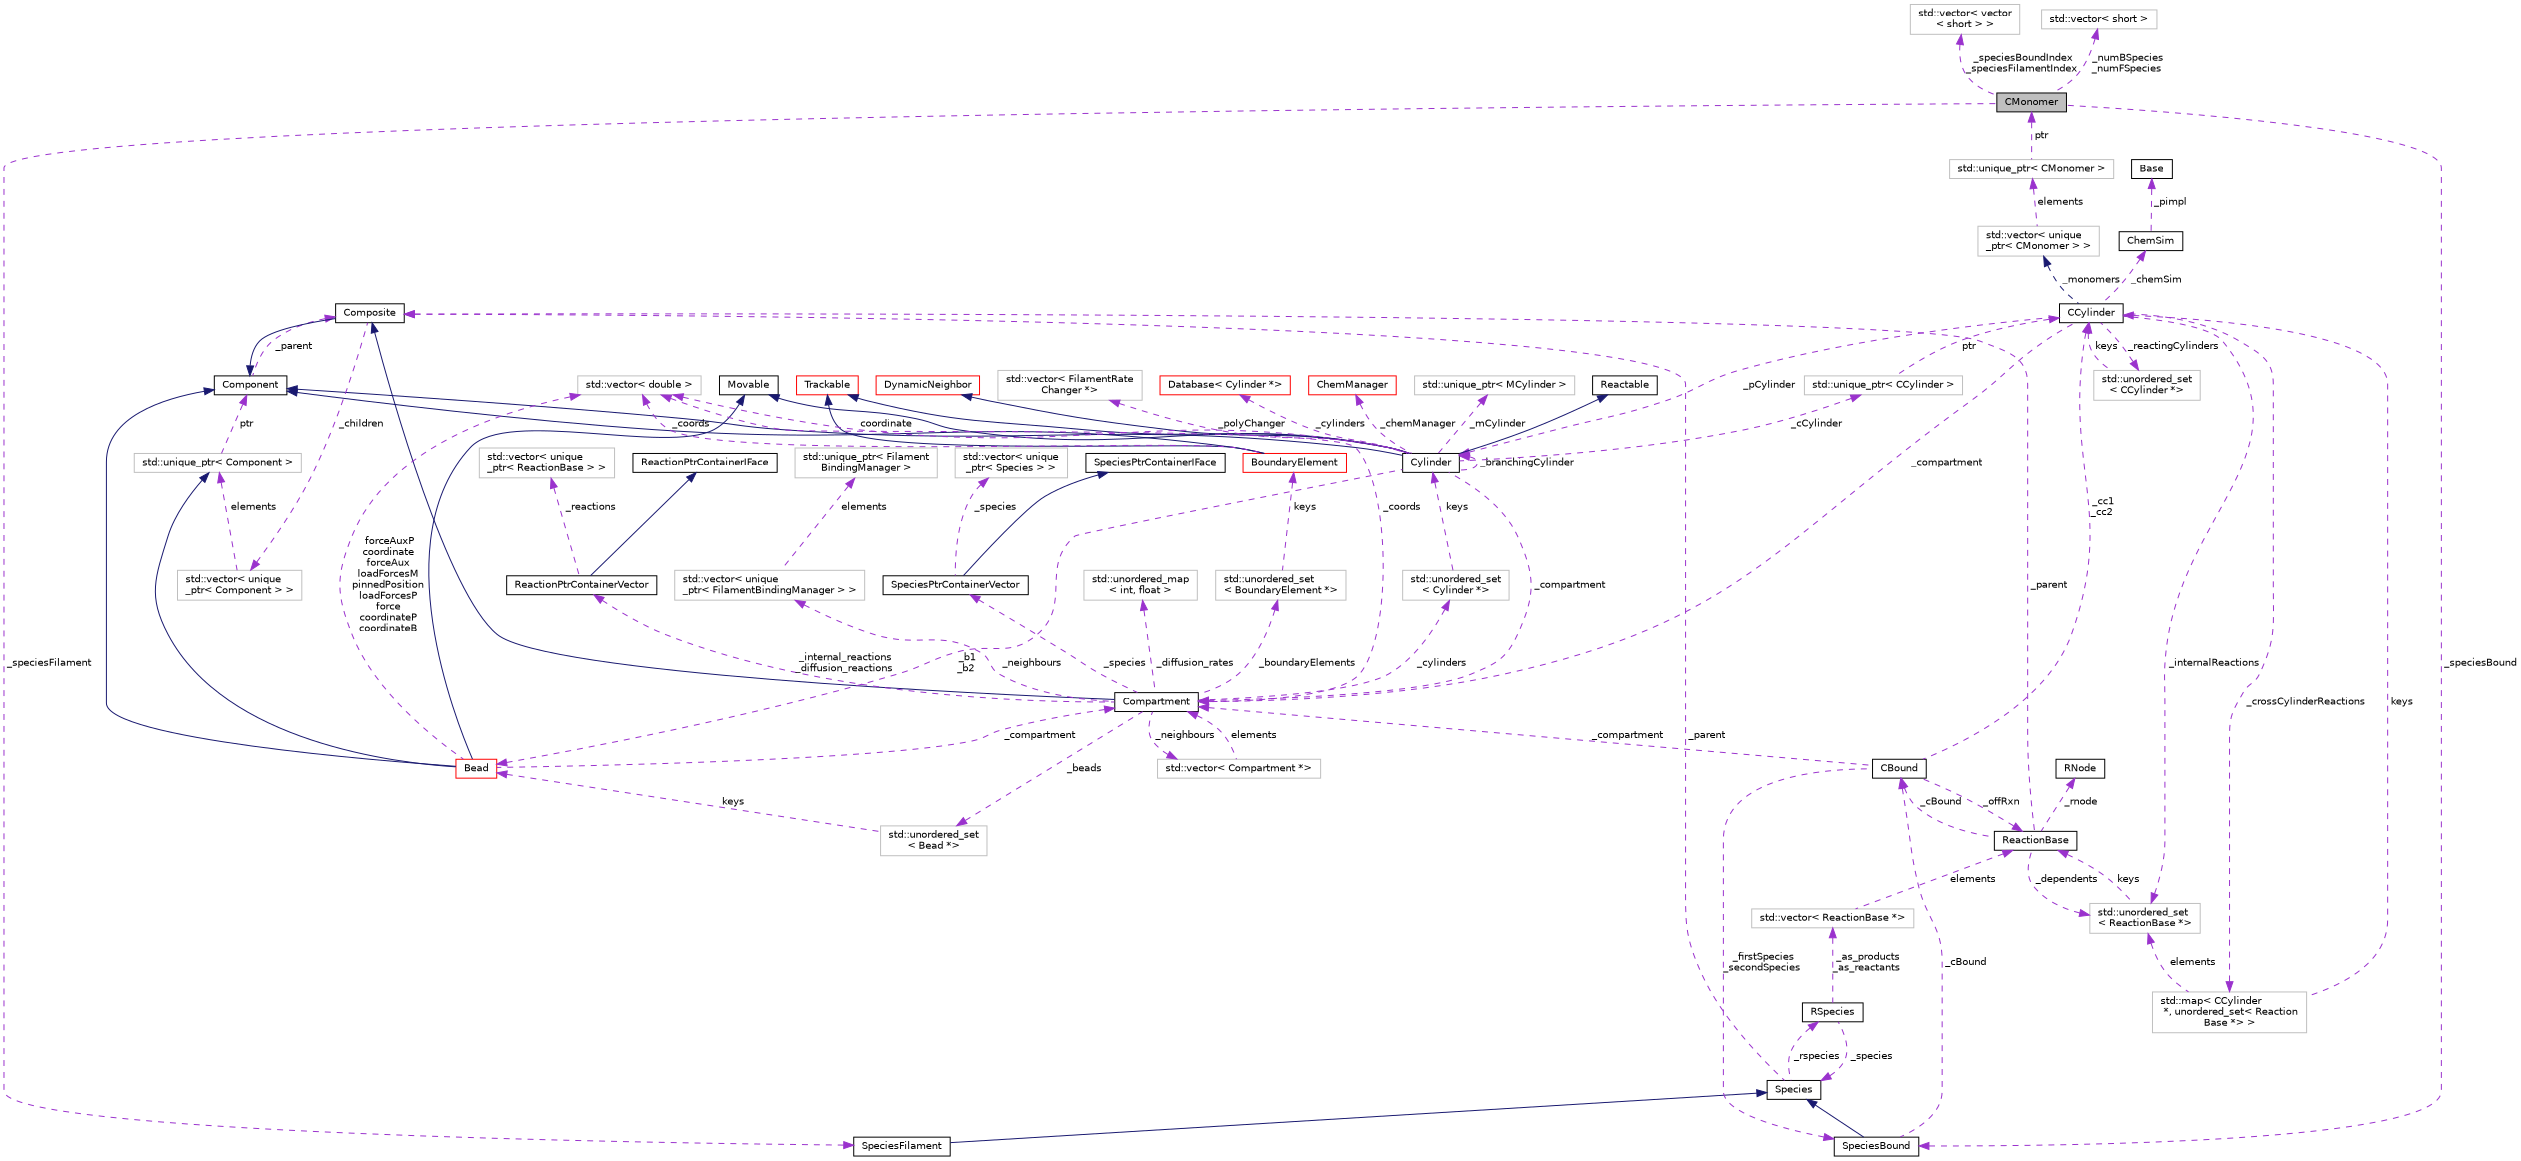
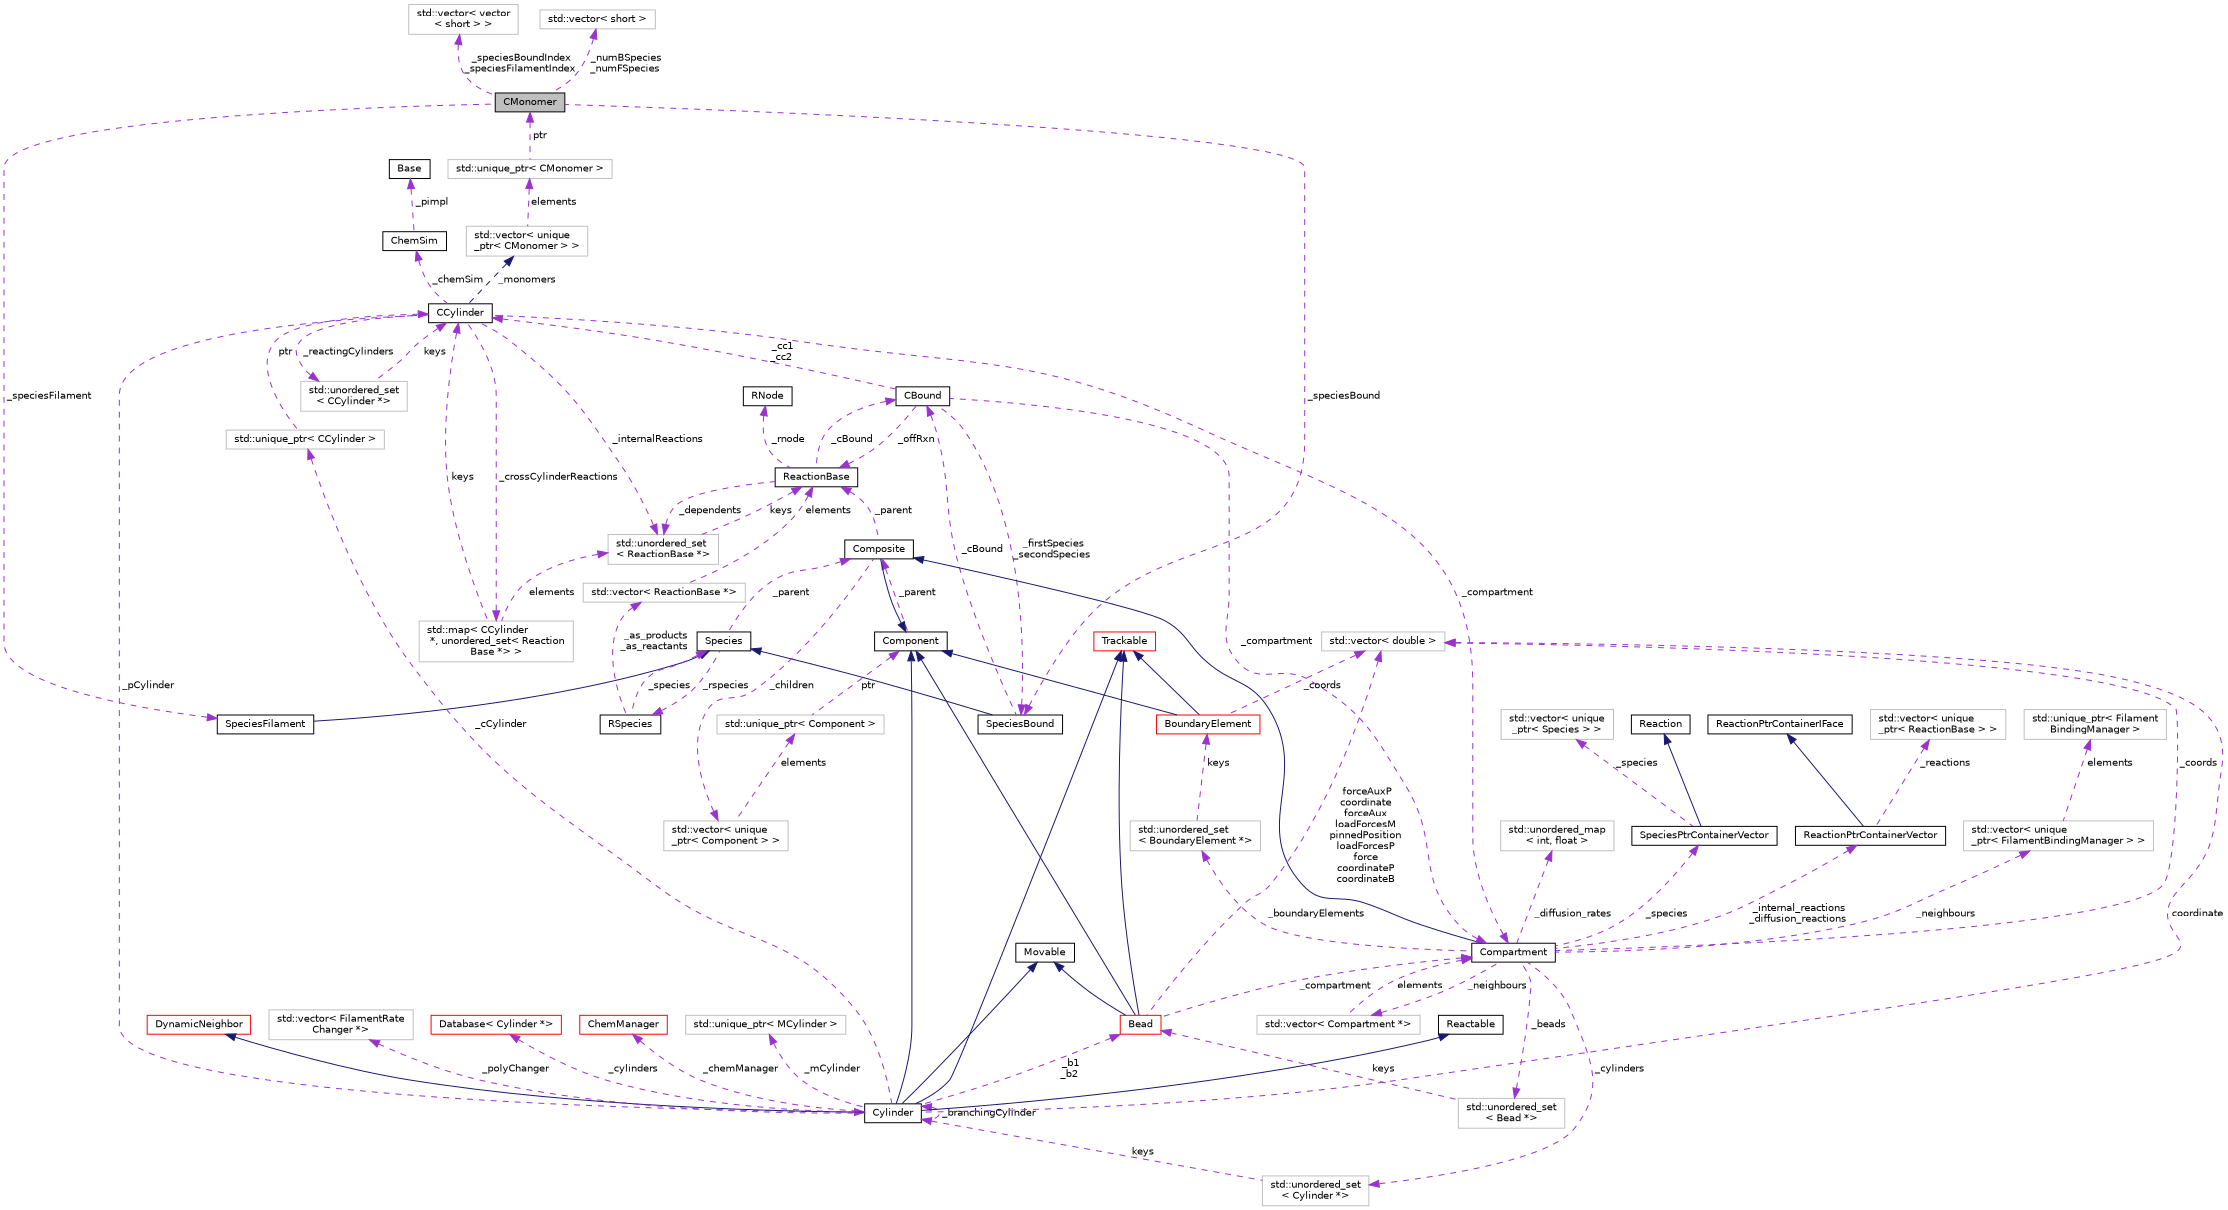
edge "ReactionBase" -> "Composite": reversed
node "SpeciesPtrContainerIFace": label "SpeciesPtrContainerIFace" -> "Reaction"
edge "Cylinder" -> "Compartment": removed, label "_compartment"
edge "Bead" -> "std::unique_ptr< Component >": now "Bead" -> "Trackable"
